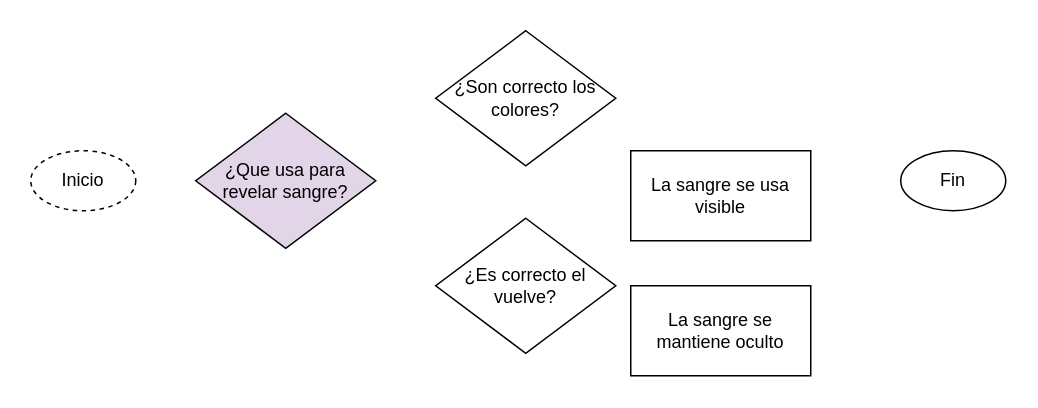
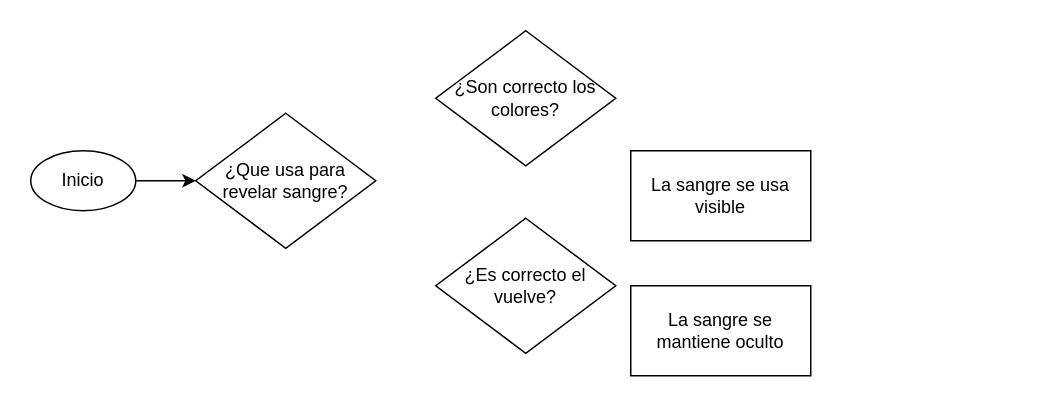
node "Inicio": style dashed -> solid
edge "Inicio" -> "¿Que usa para revelar sangre?": added
node "¿Que usa para revelar sangre?": fillcolor #e1d5e7 -> #ffffff
node "Fin": removed
